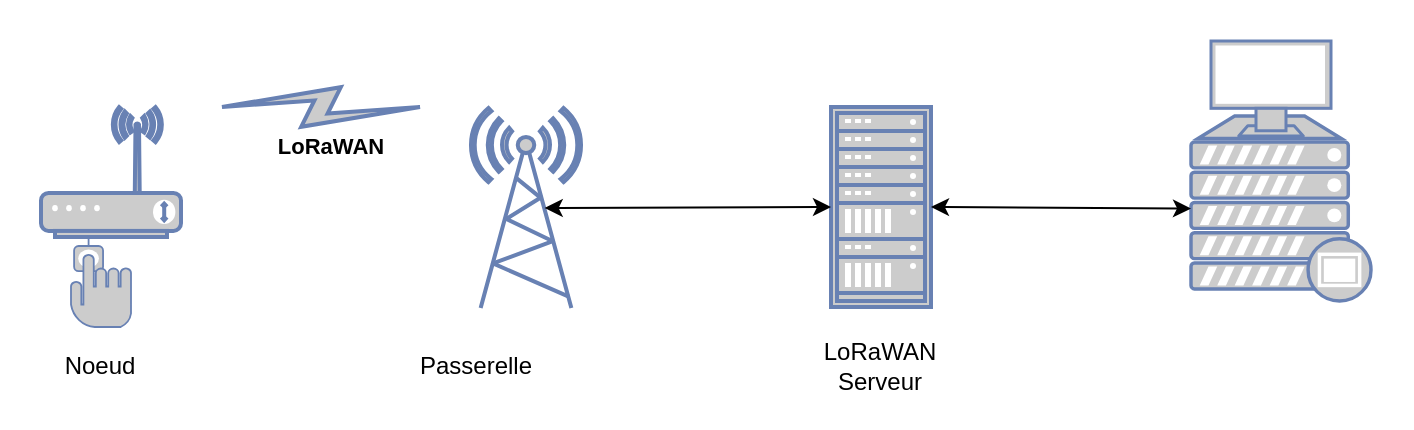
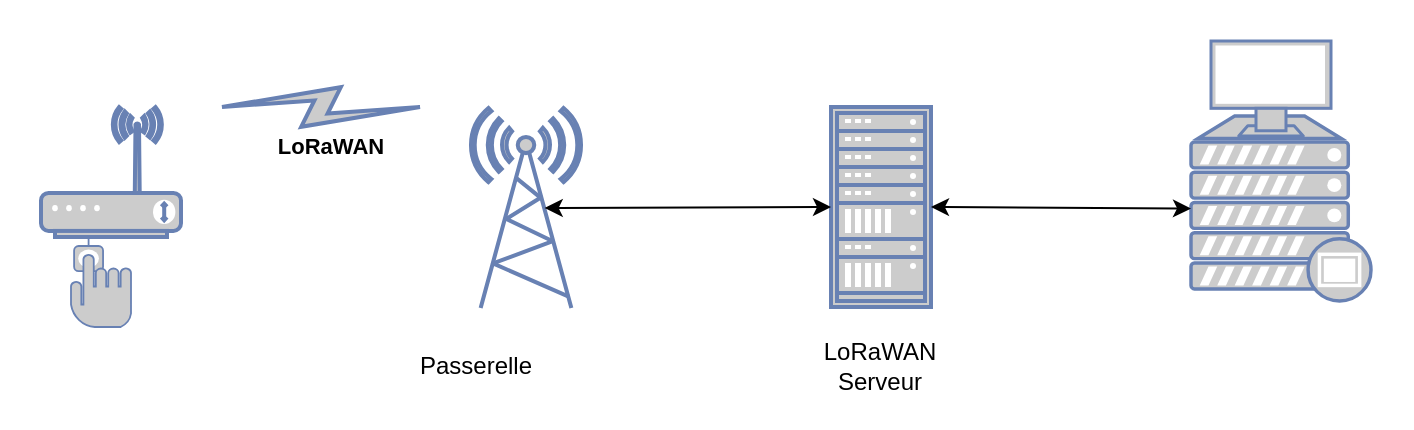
node "Noeud": removed
